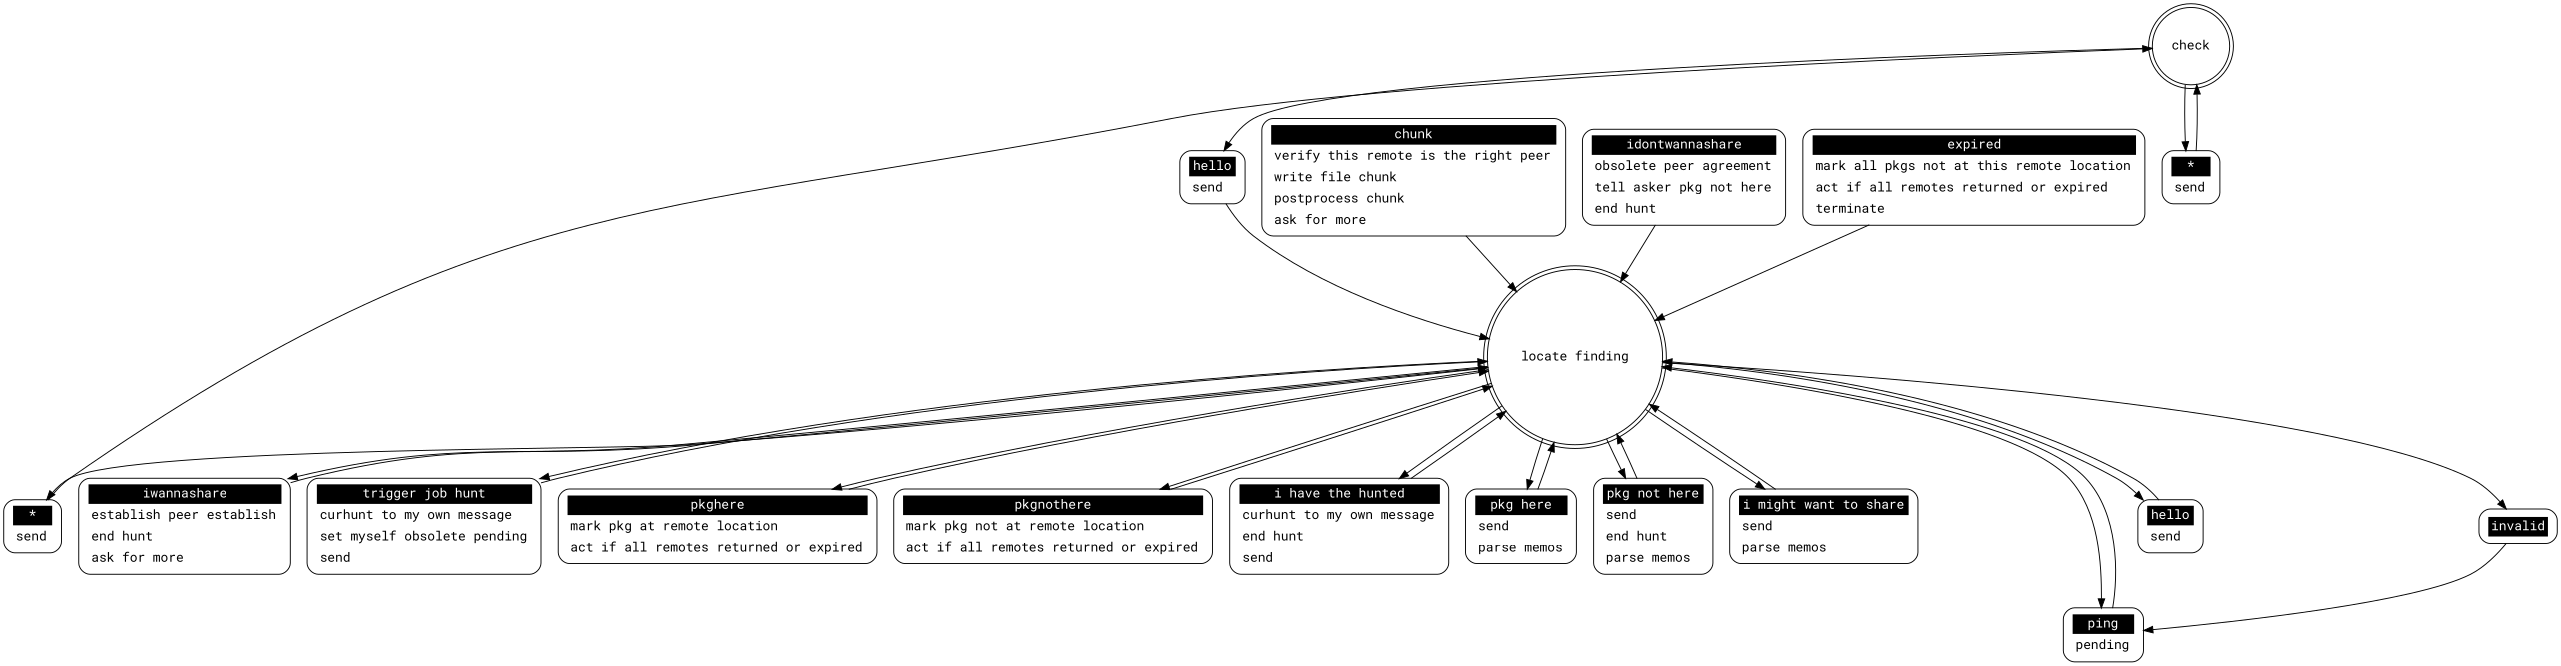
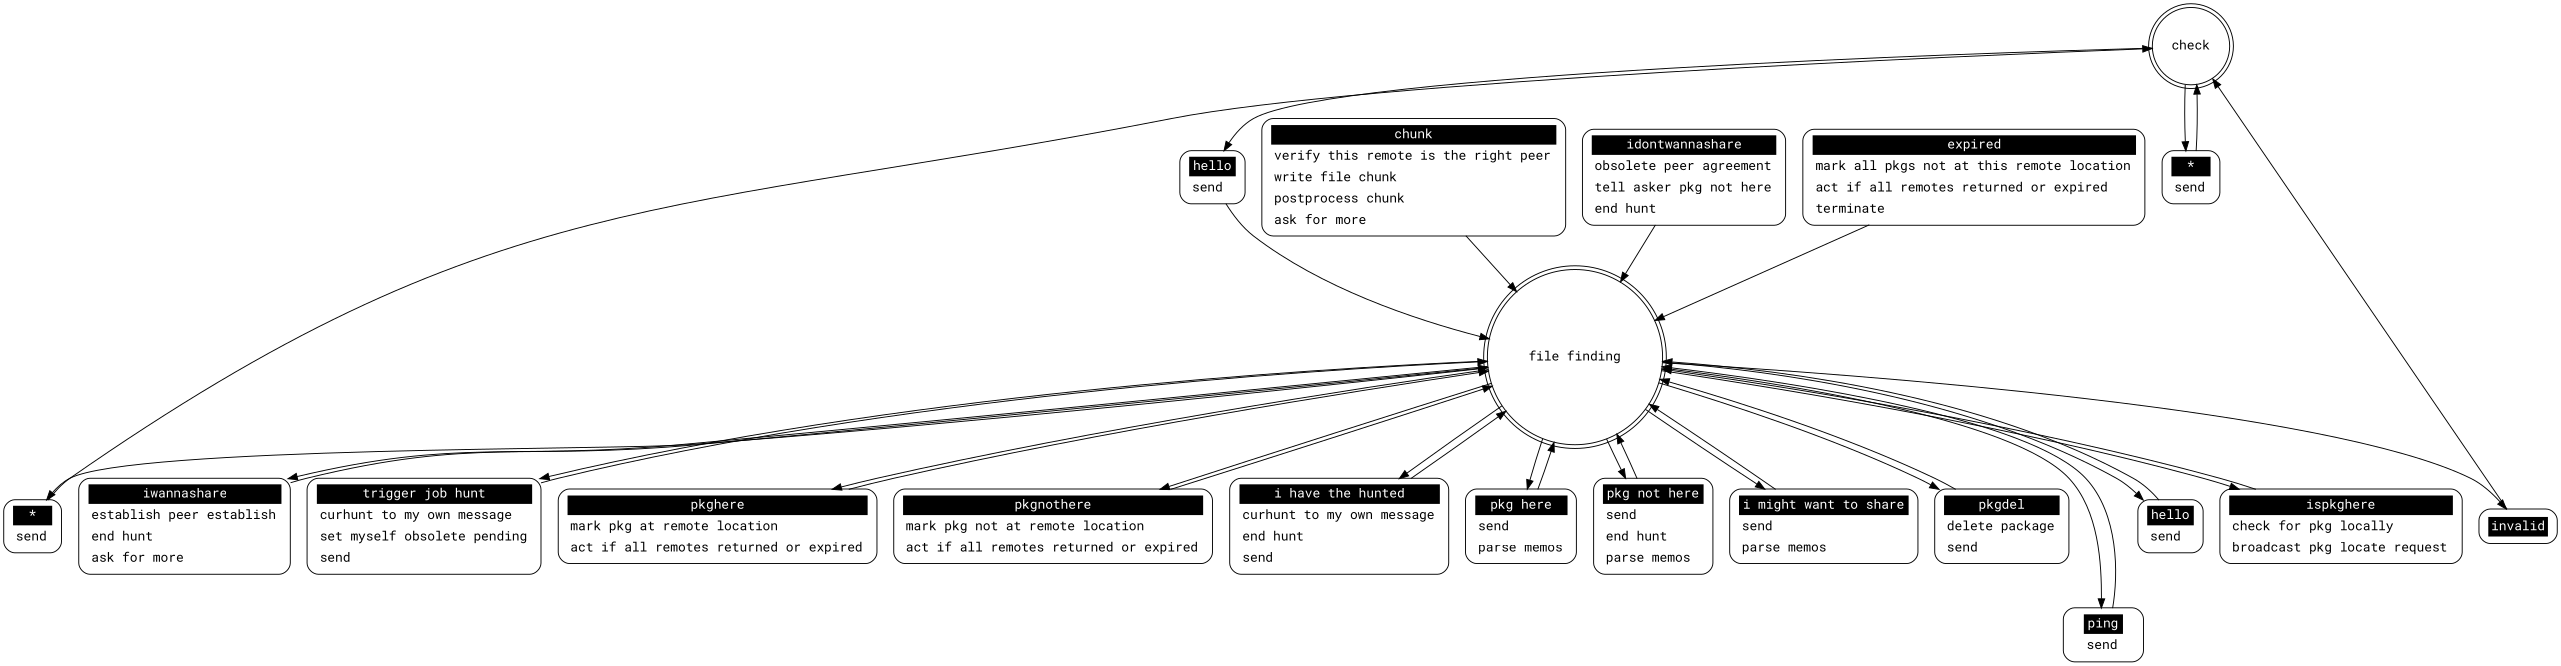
node "locate finding": label "locate finding" -> "file finding"
node "pkgdel": added
node "ispkghere": added
edge "invalid" -> "ping": now "invalid" -> "check"
node "ping": text "pending" -> "send"
